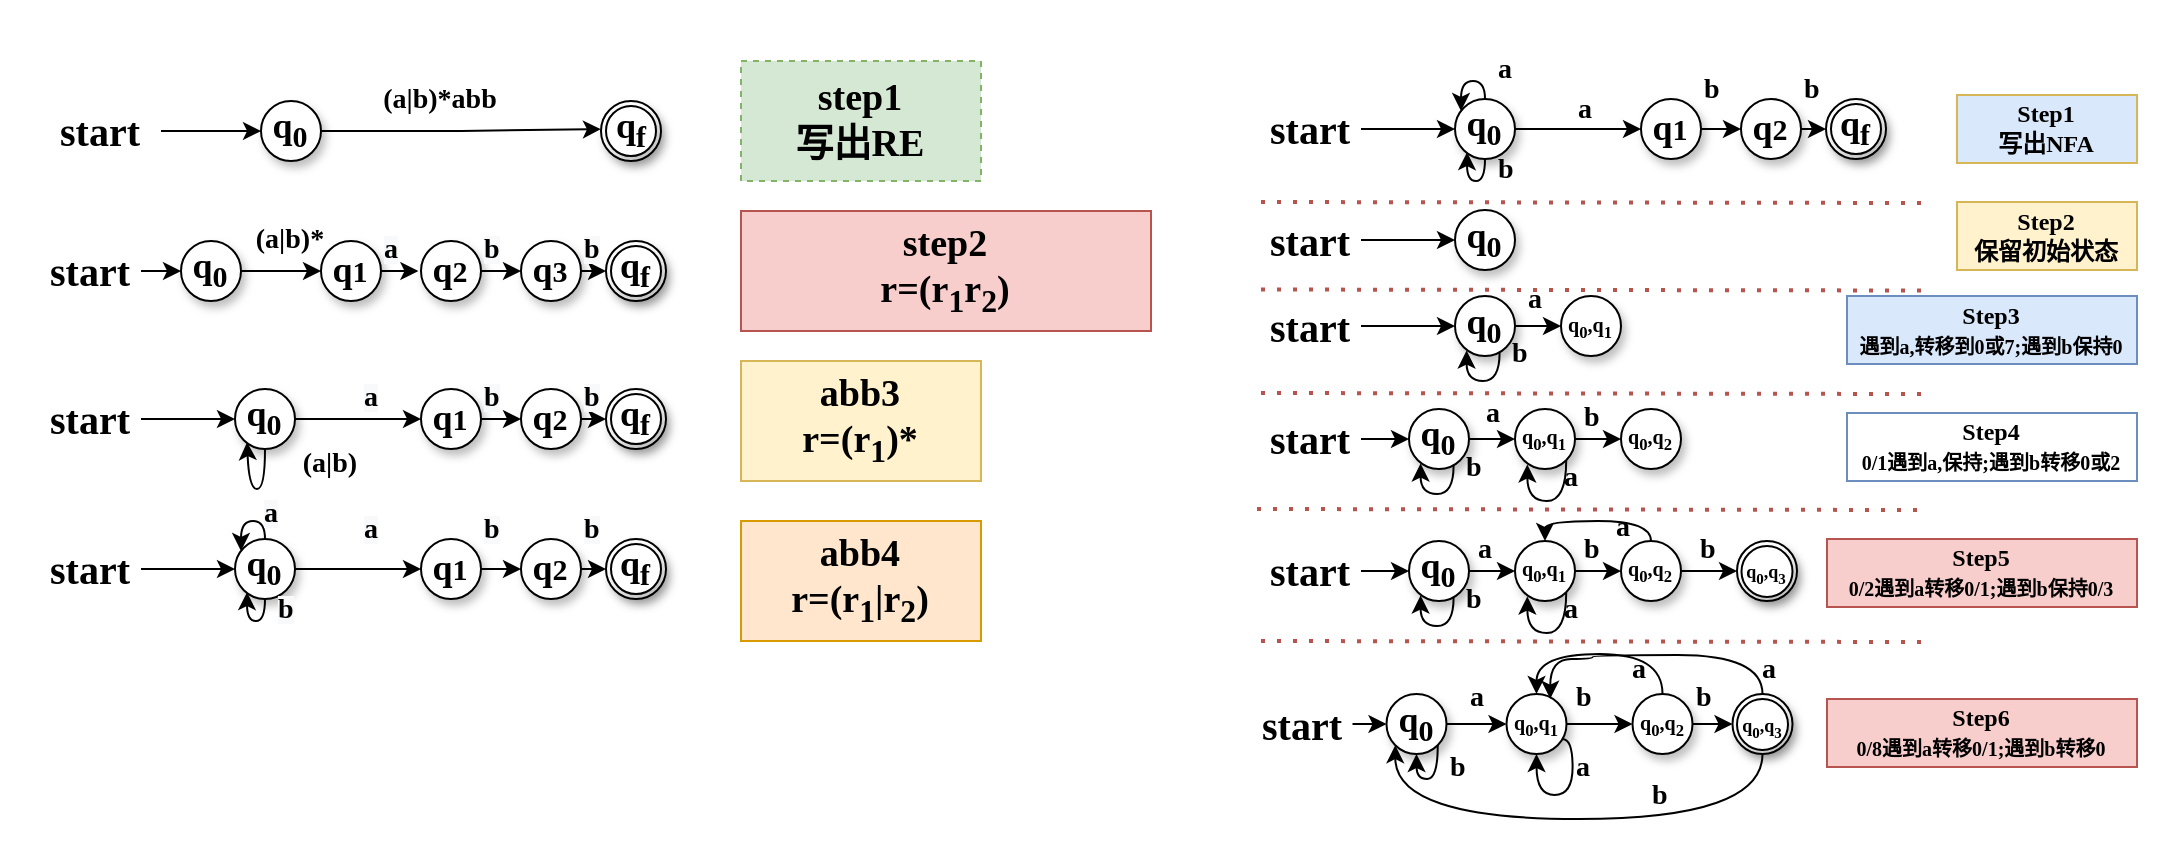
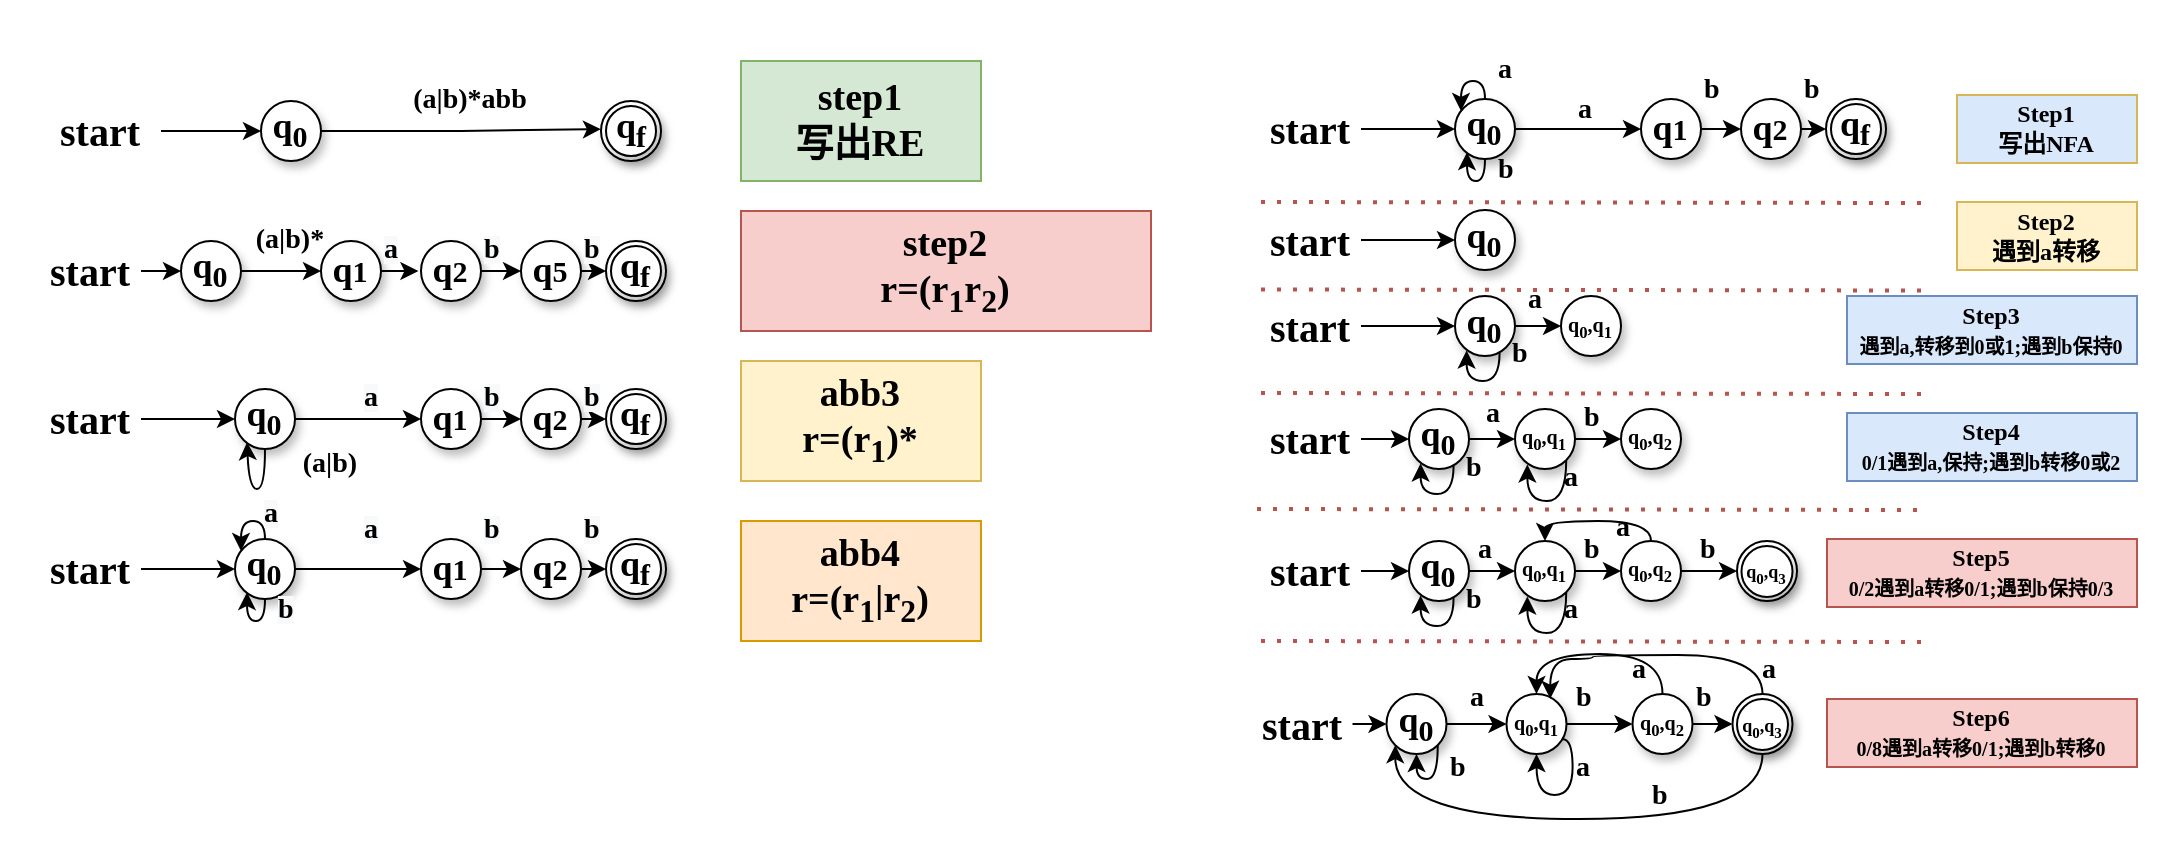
node "(a|b)*abb": moved (441, 101) -> (471, 101)
node "step1 写出RE": style dashed -> solid
node "Step2 保留初始状态": label "Step2 保留初始状态" -> "Step2 遇到a转移"
node "q3": label "q3" -> "q5"
node "Step3 遇到a,转移到0或7;遇到b保持0": label "Step3 遇到a,转移到0或7;遇到b保持0" -> "Step3 遇到a,转移到0或1;遇到b保持0"
node "Step4 0/1遇到a,保持;遇到b转移0或2": fillcolor #ffffff -> #dae8fc
